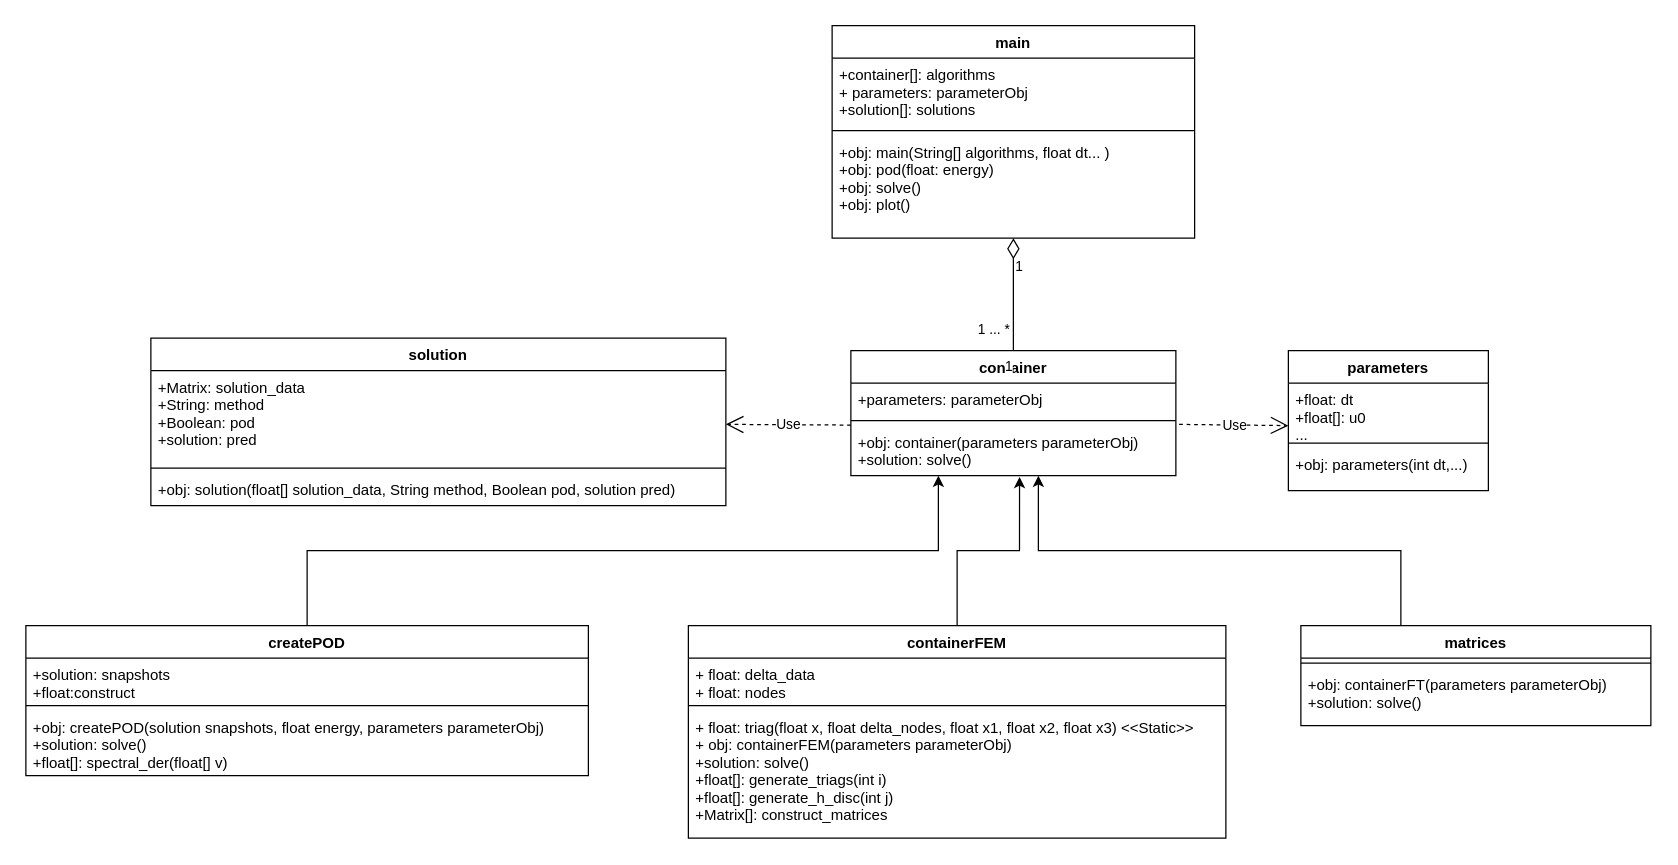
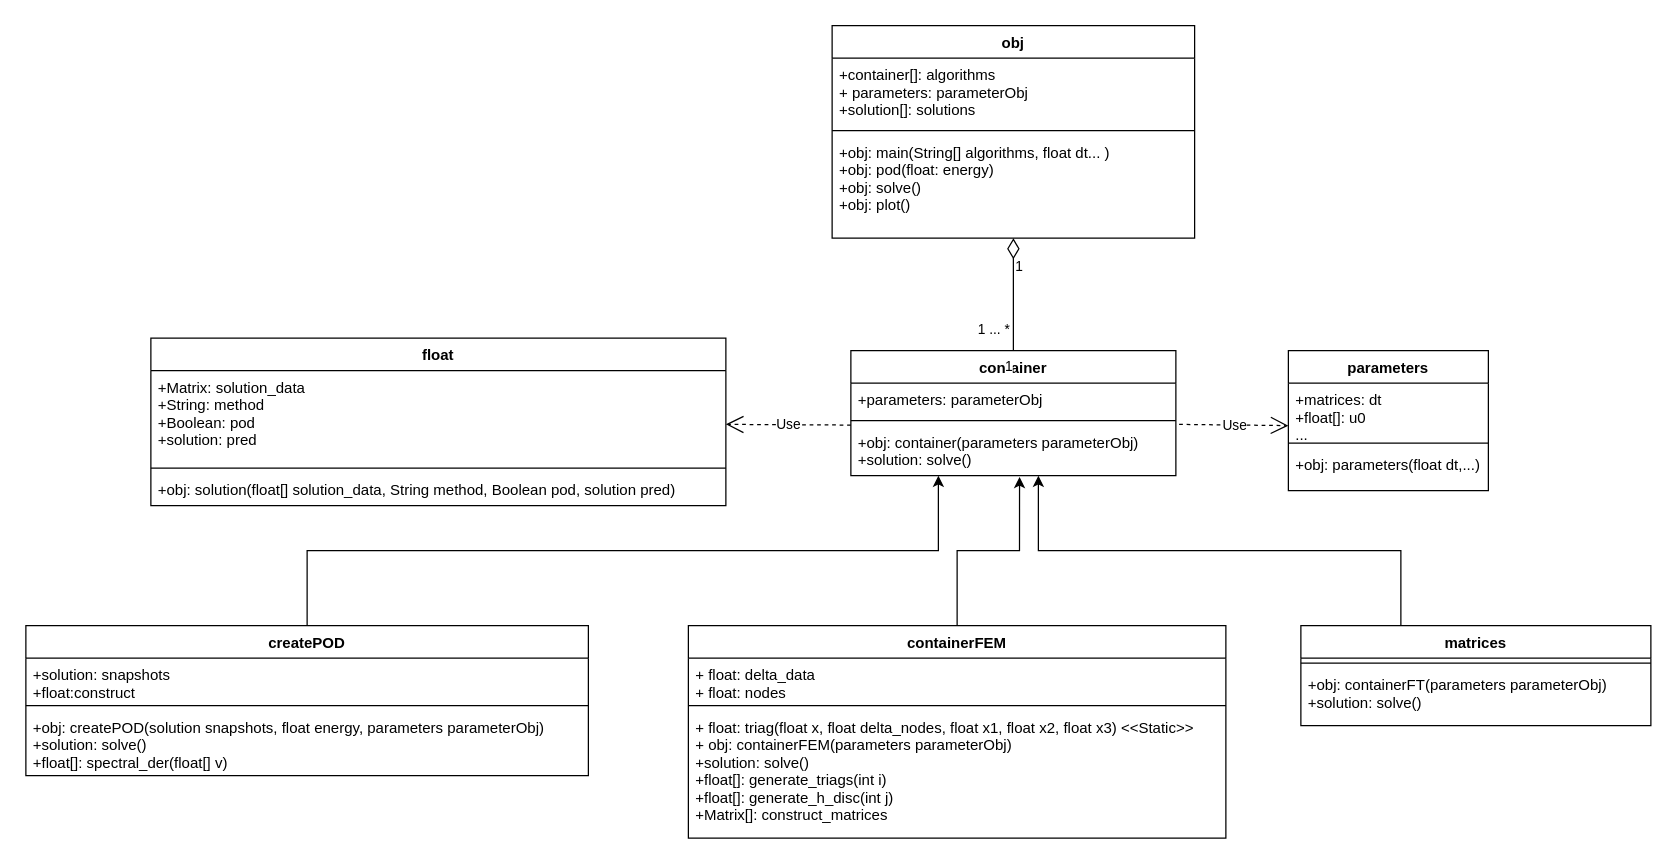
node "main": label "main" -> "obj"
node "solution": label "solution" -> "float"
node "+float: dt +float[]: u0 ...": label "+float: dt +float[]: u0 ..." -> "+matrices: dt +float[]: u0 ..."
node "+obj: parameters(int dt,...)": label "+obj: parameters(int dt,...)" -> "+obj: parameters(float dt,...)"
